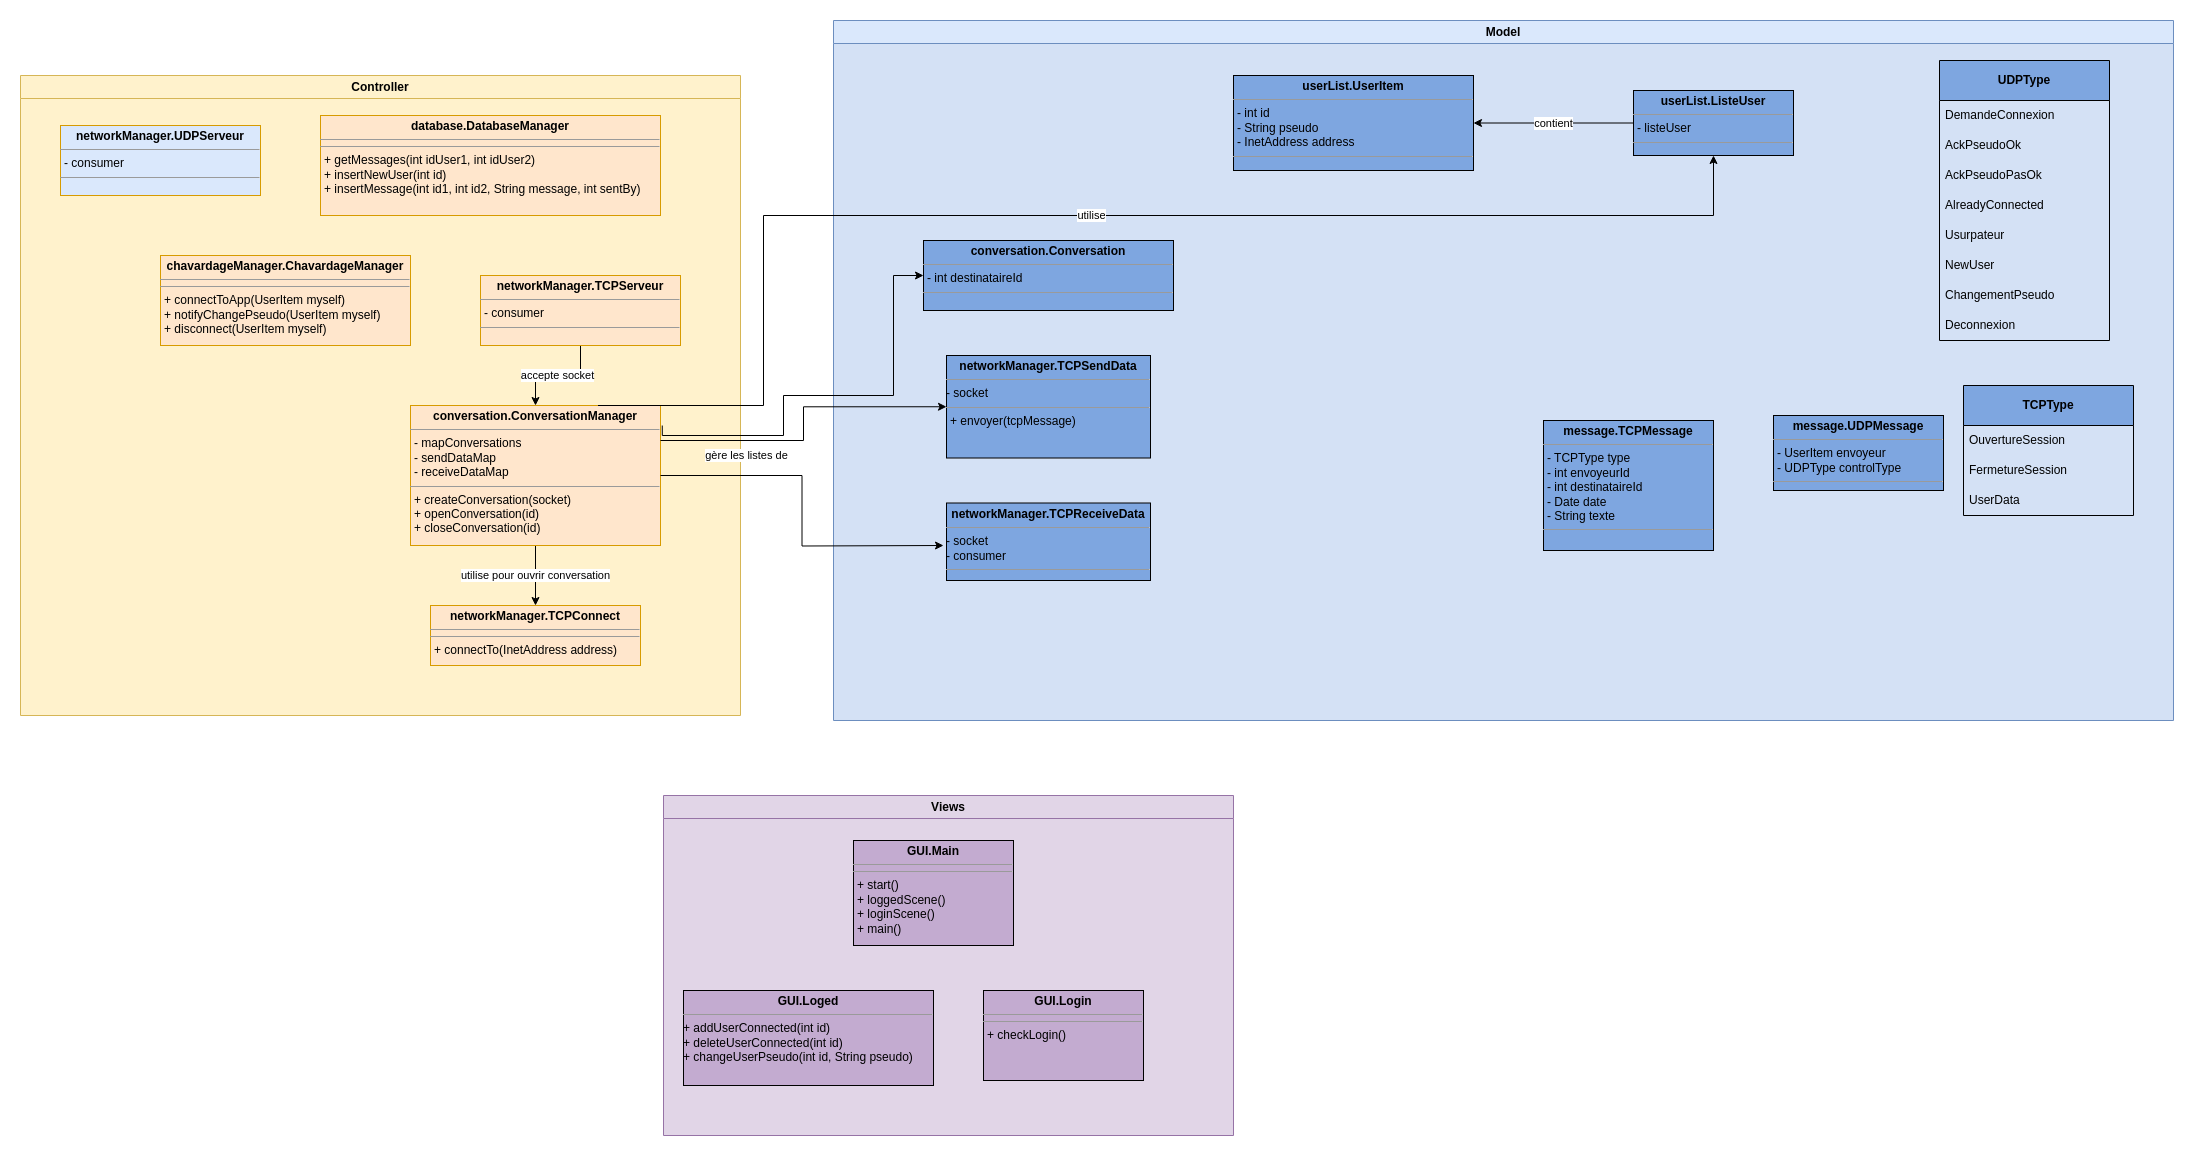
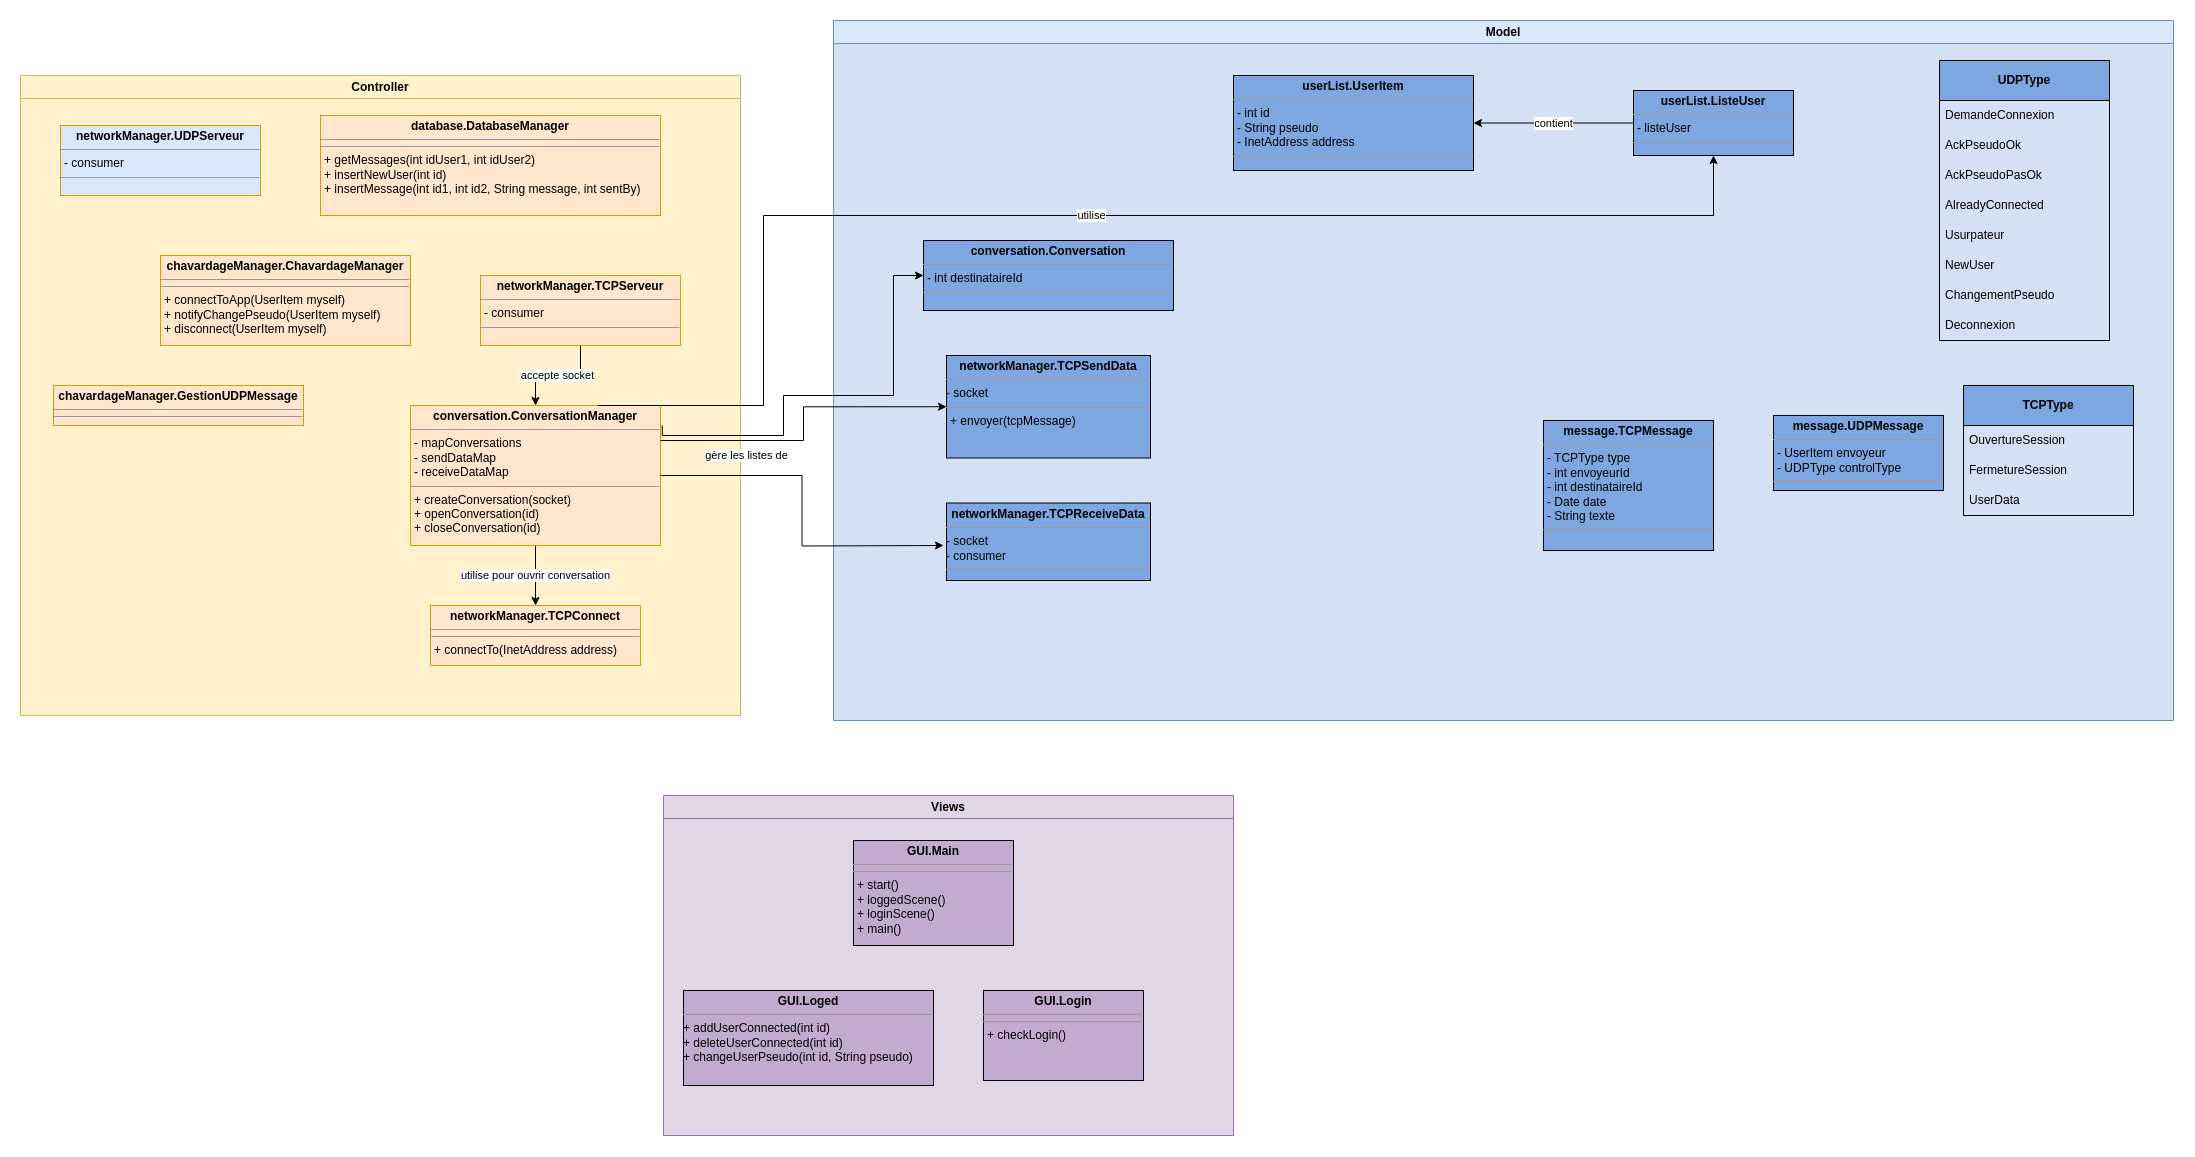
node "chavardageManager.GestionUDPMessage": added
